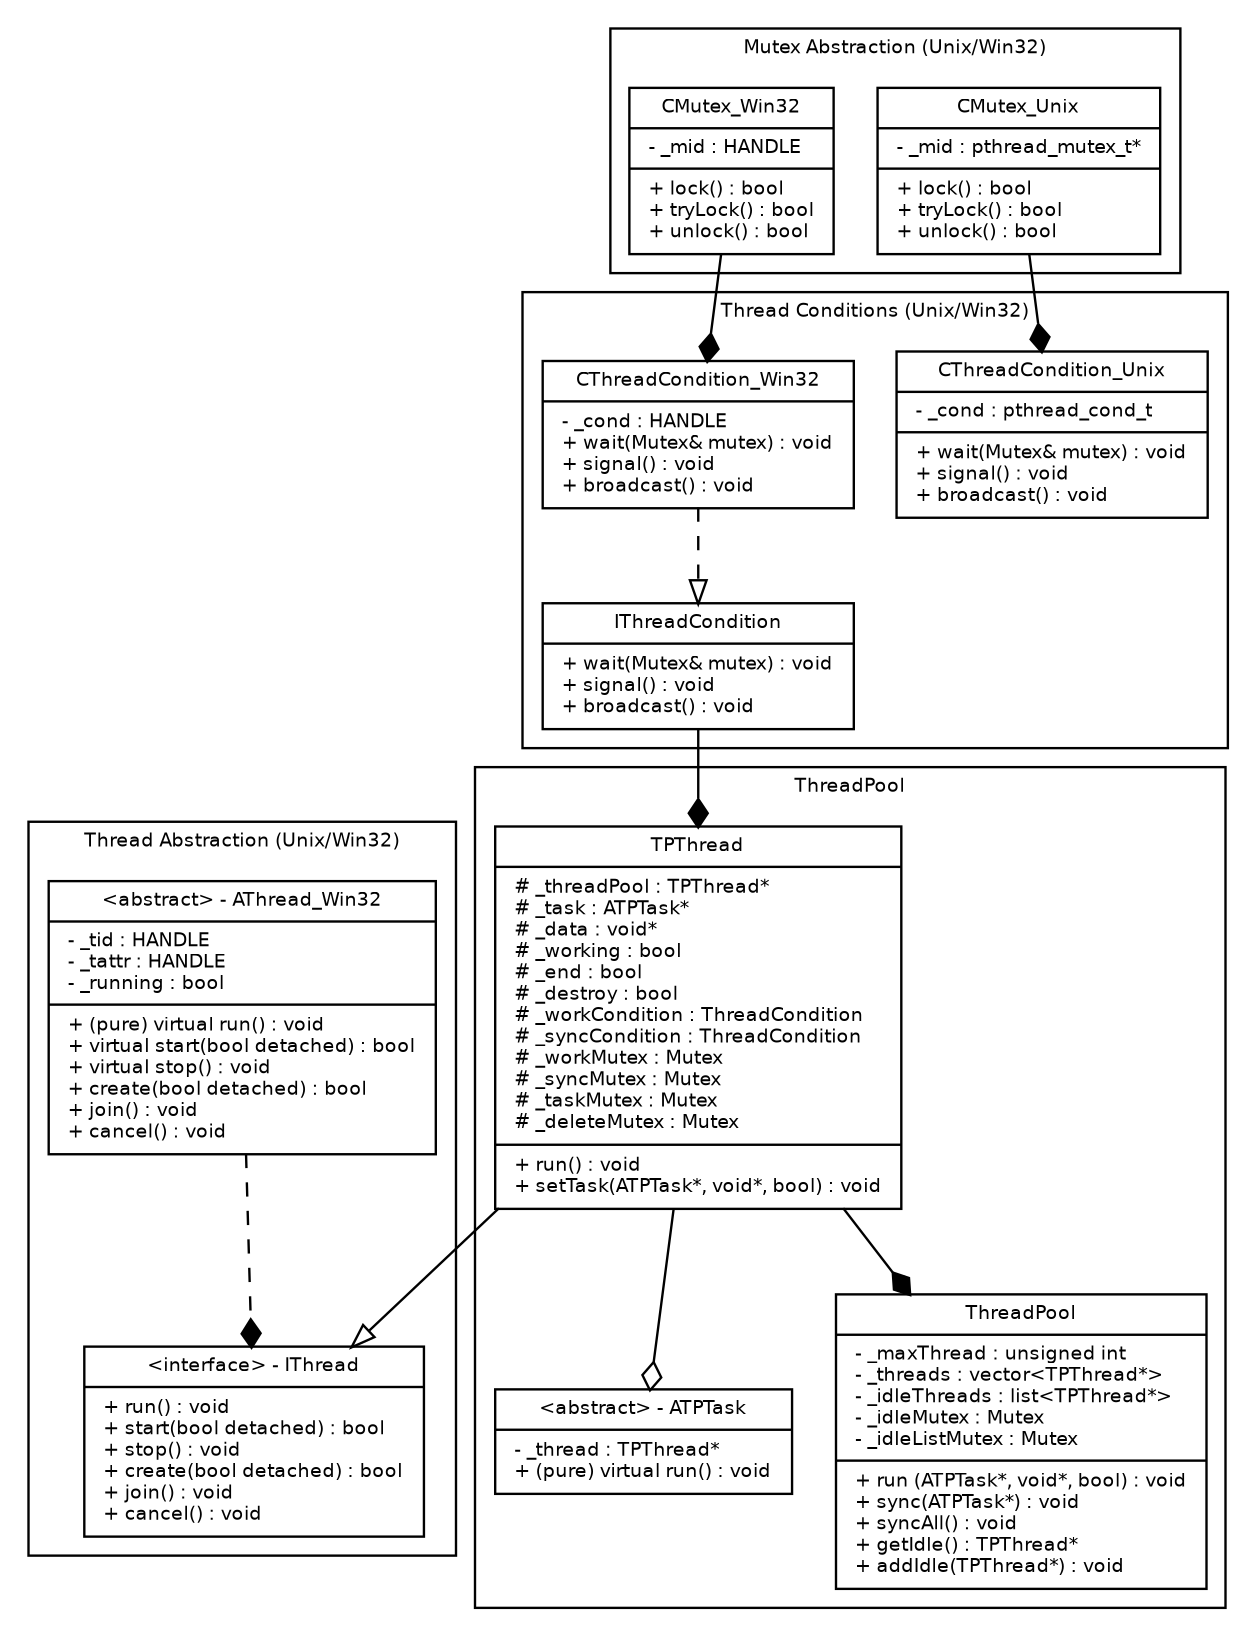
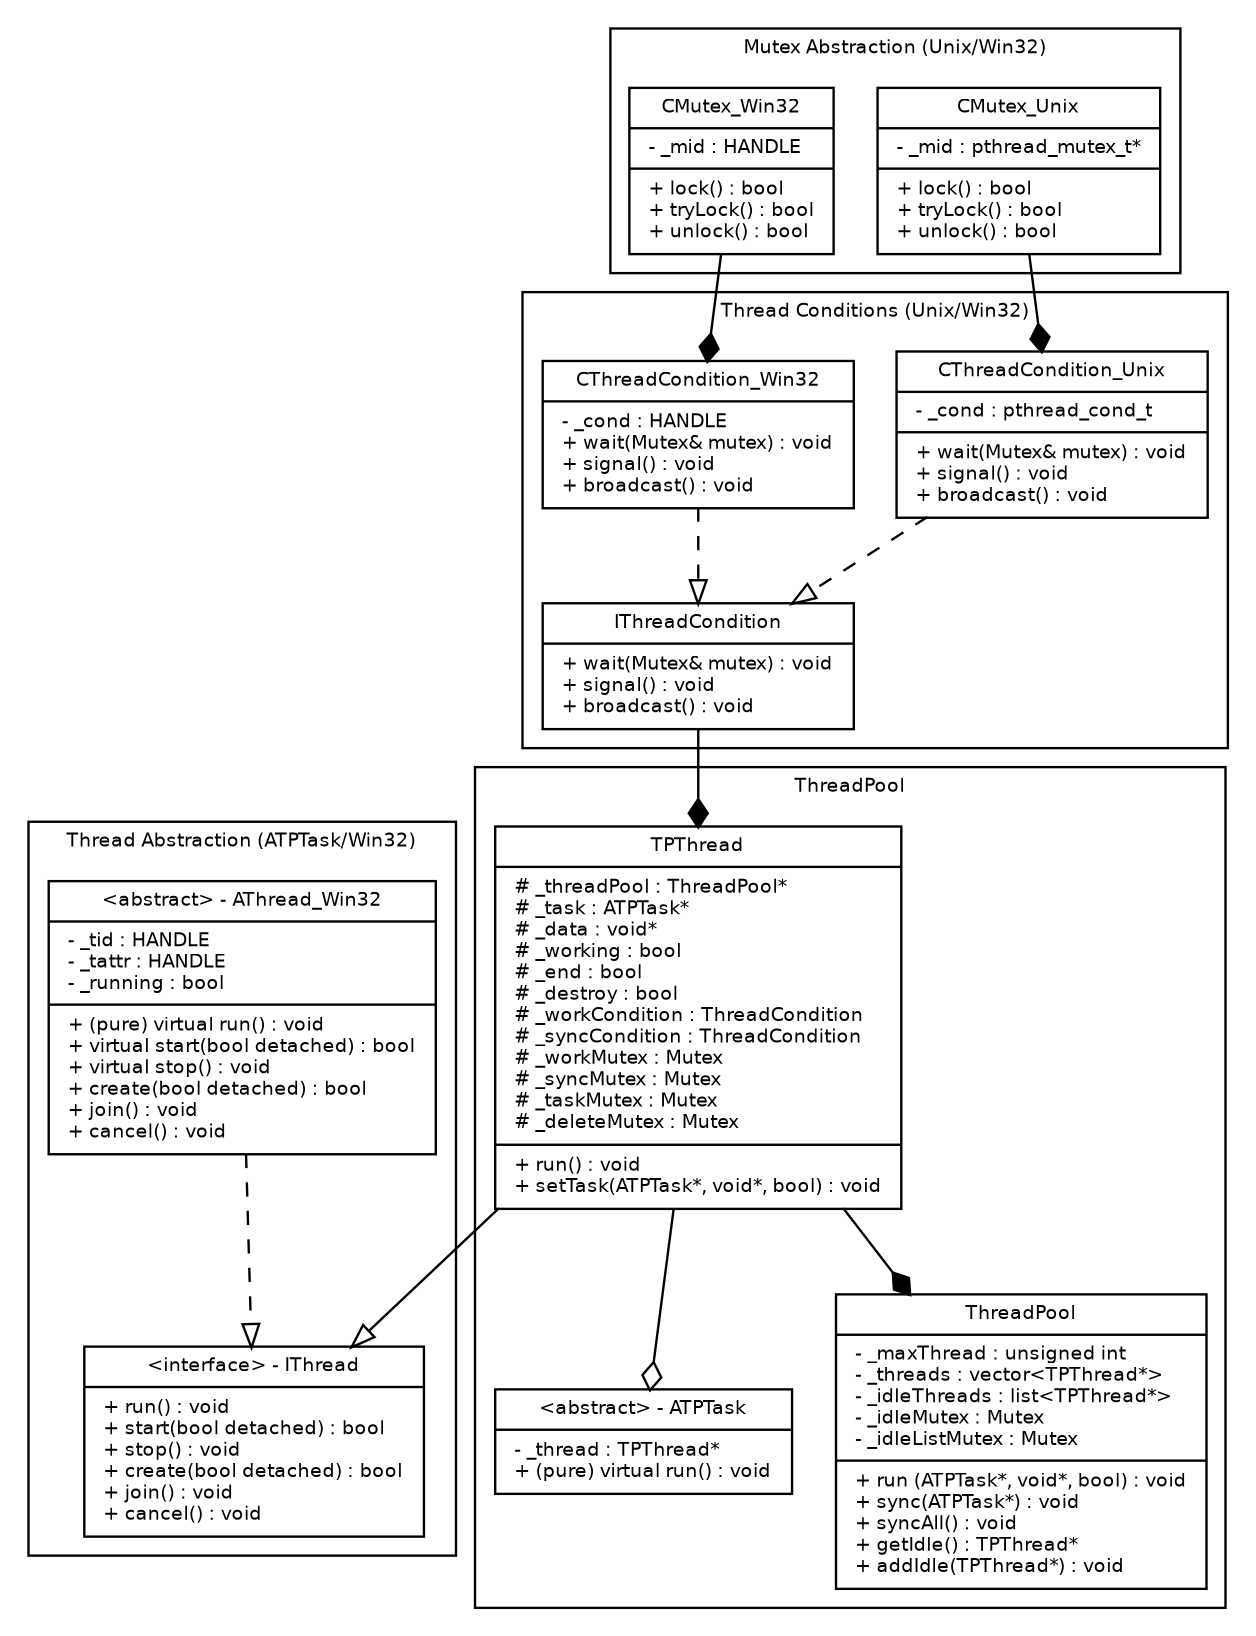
edge "CThreadCondition_Unix" -> "IThreadCondition": added
cluster "Thread Abstraction (Unix/Win32)": label "Thread Abstraction (Unix/Win32)" -> "Thread Abstraction (ATPTask/Win32)"
node "TPThread": text "# _threadPool : TPThread*" -> "# _threadPool : ThreadPool*"
edge "<abstract> - AThread_Win32" -> "<interface> - IThread": arrowhead diamond -> onormal
